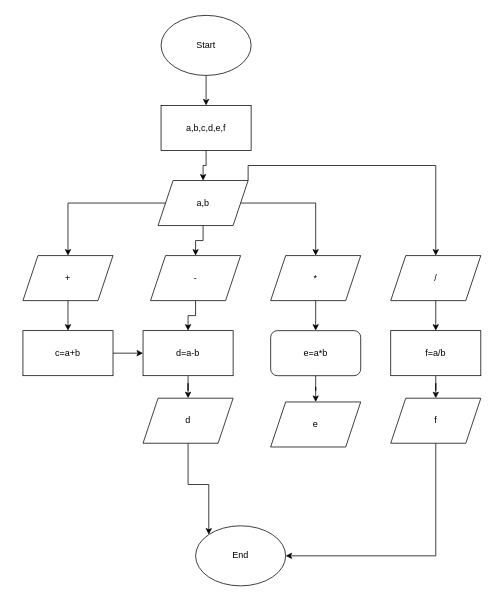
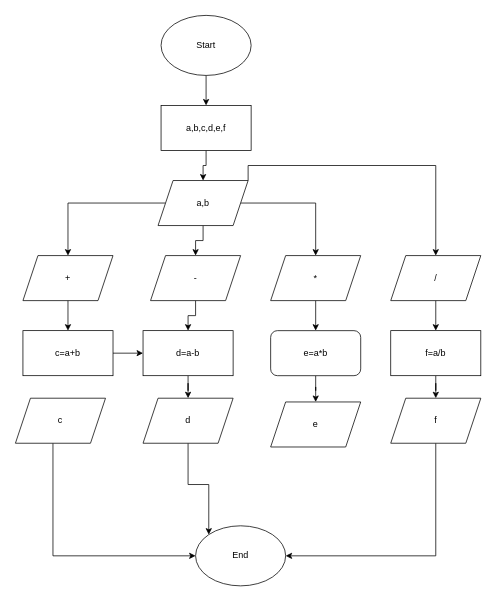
node "c": added
edge "c" -> "End": added
